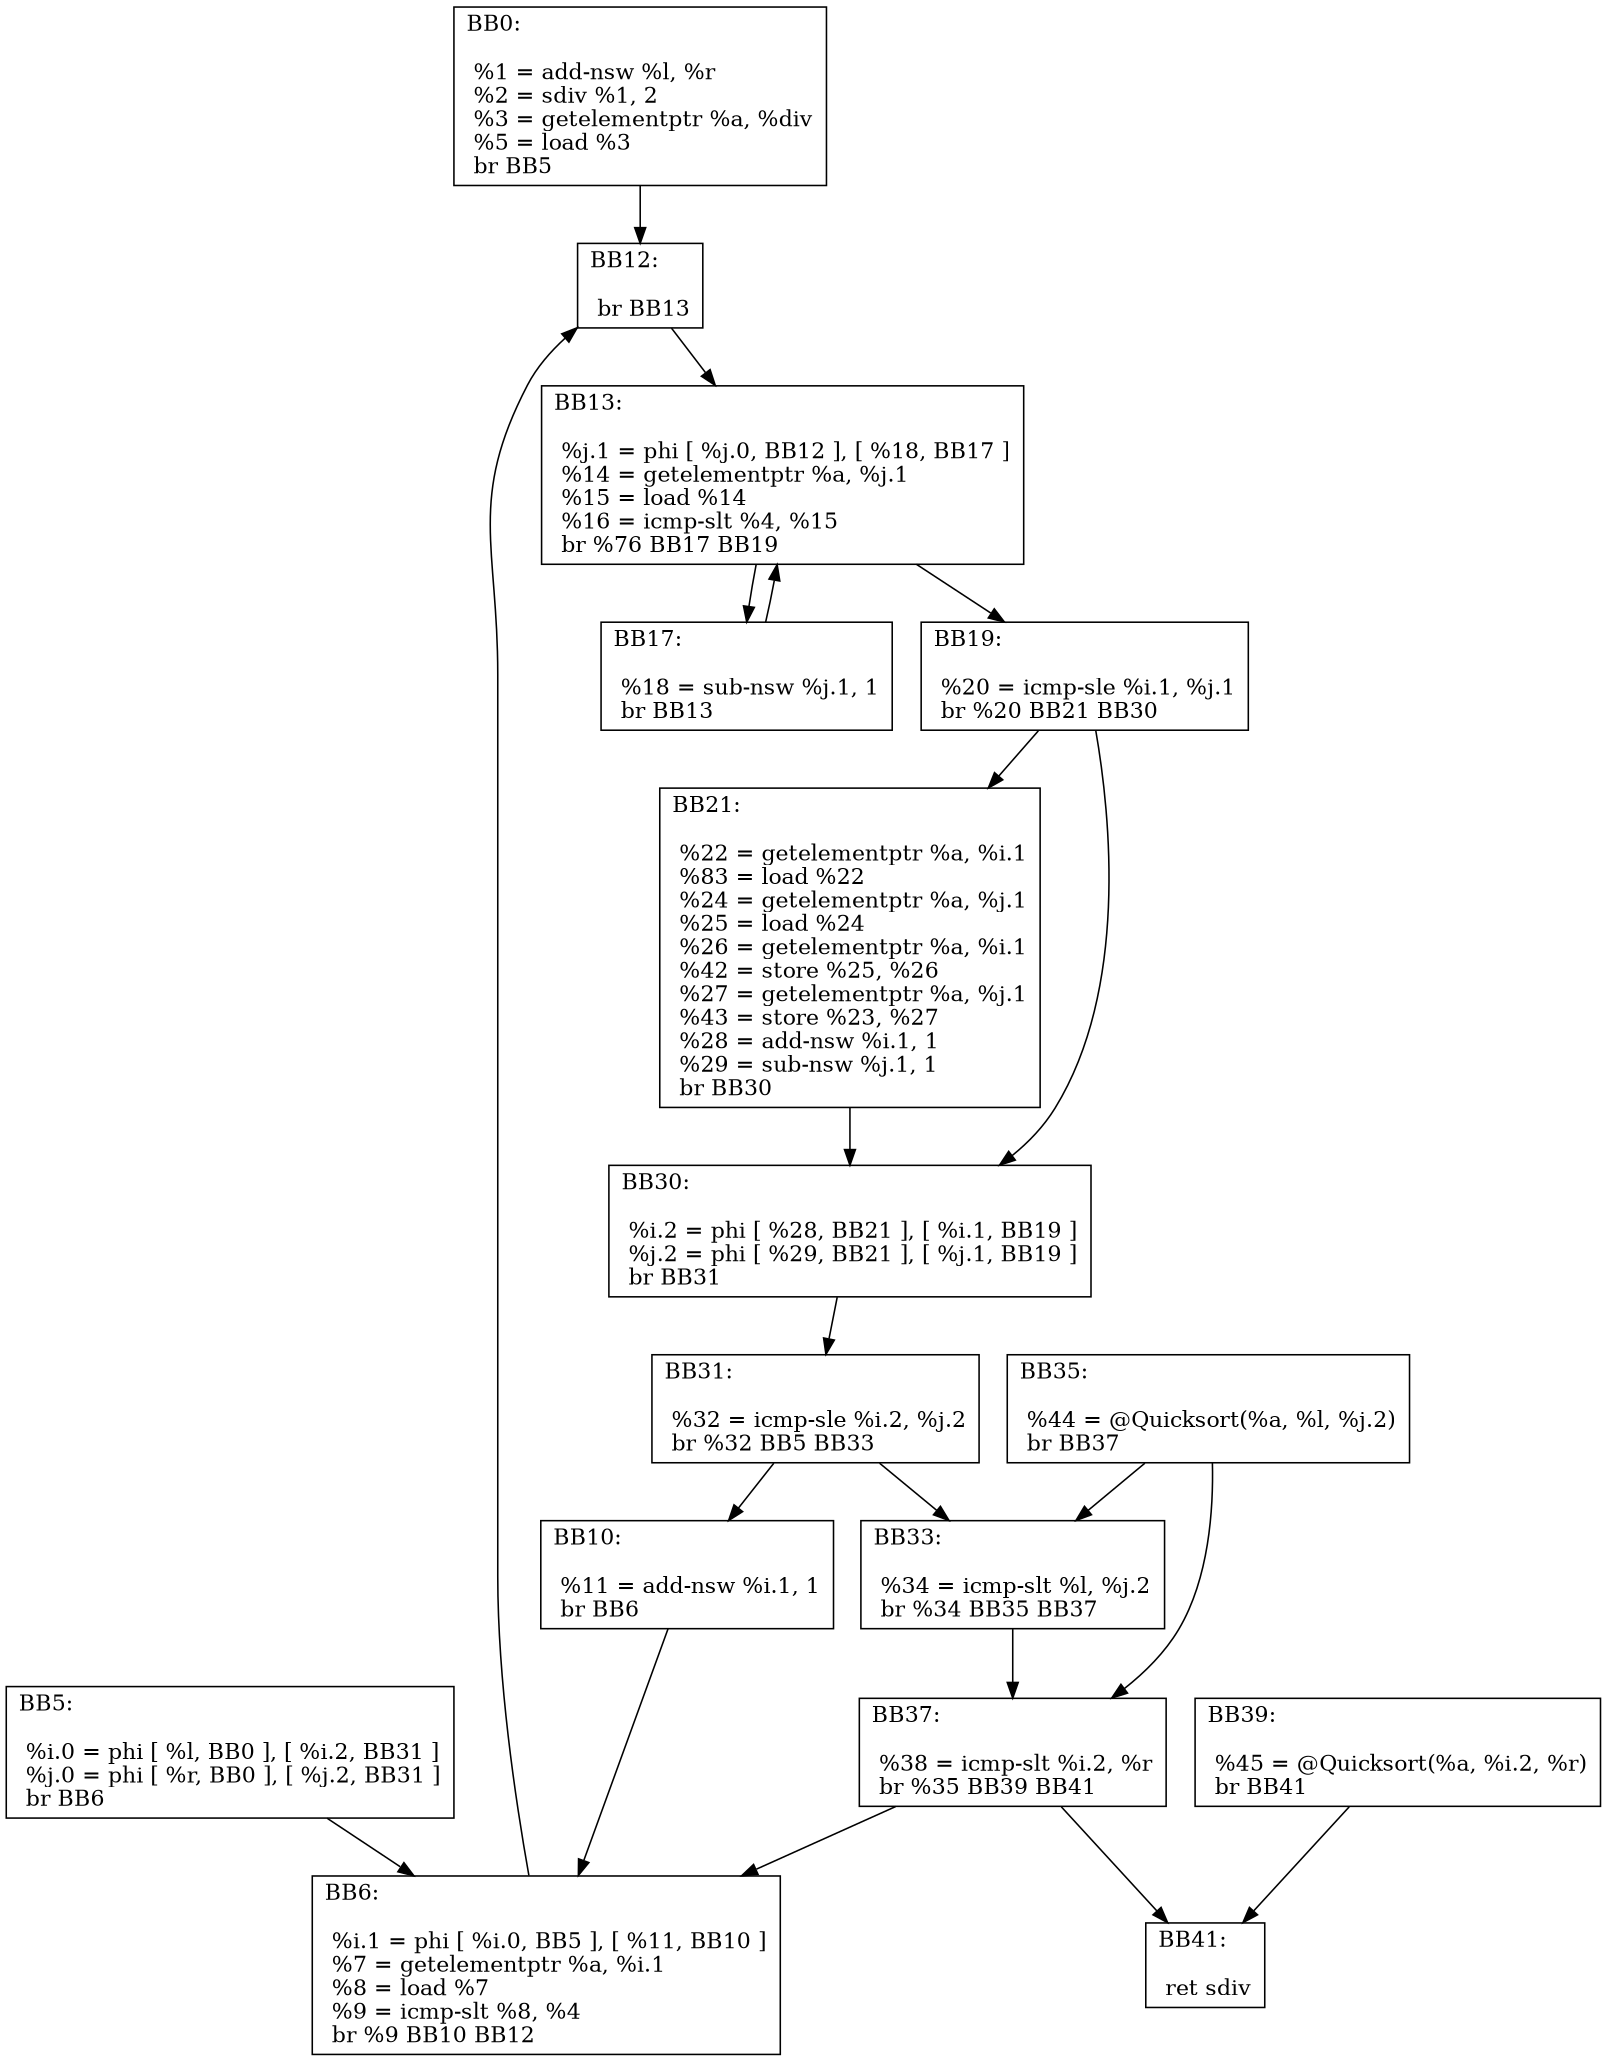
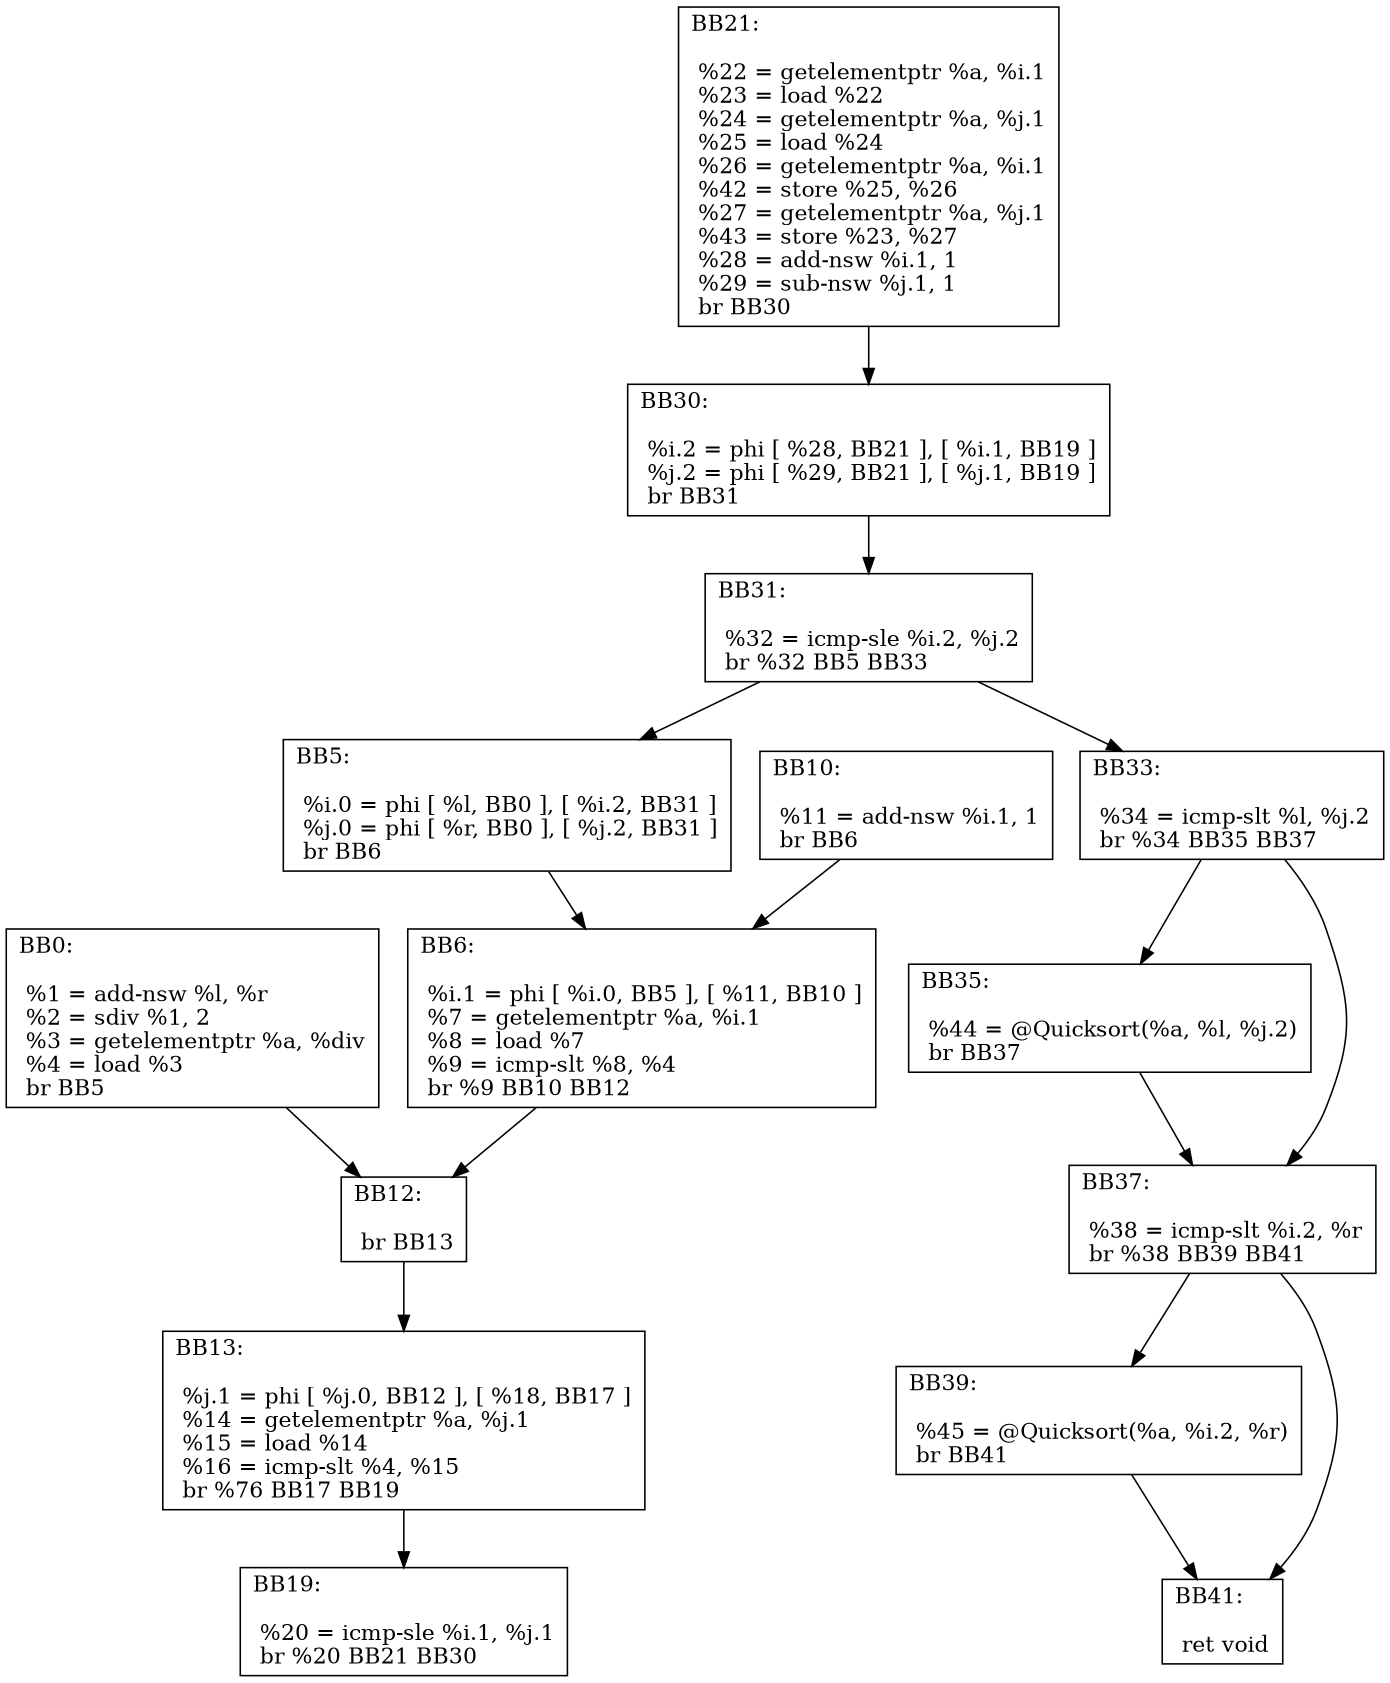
node "BB0:": text "%5 = load %3" -> "%4 = load %3"
node "BB17:": removed
edge "BB19:" -> "BB21:": removed
node "BB21:": text "%83 = load %22" -> "%23 = load %22"
edge "BB19:" -> "BB30:": removed
edge "BB31:" -> "BB10:": now "BB31:" -> "BB5:"
edge "BB35:" -> "BB33:": reversed
node "BB37:": text "br %35 BB39 BB41" -> "br %38 BB39 BB41"
edge "BB37:" -> "BB6:": now "BB37:" -> "BB39:"
node "BB41:": text "ret sdiv" -> "ret void"
